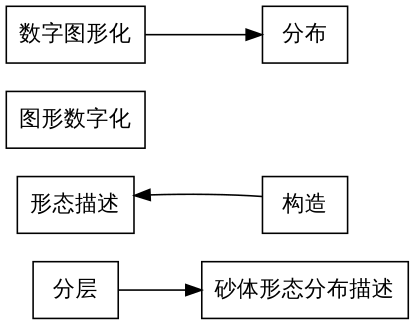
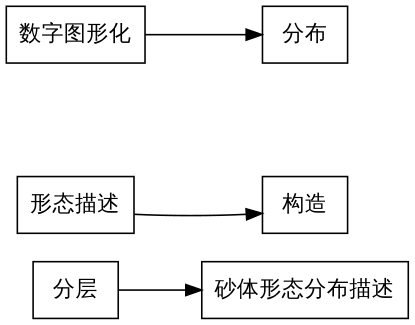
node "图形数字化": removed
edge "构造" -> "形态描述": reversed
